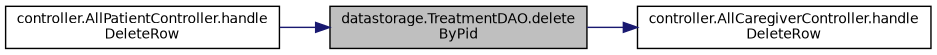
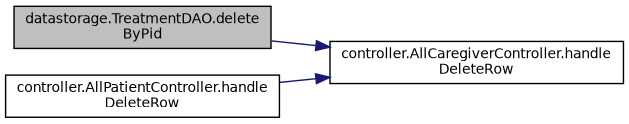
edge "controller.AllPatientController.handle DeleteRow" -> "datastorage.TreatmentDAO.delete ByPid": now "controller.AllPatientController.handle DeleteRow" -> "controller.AllCaregiverController.handle DeleteRow"
